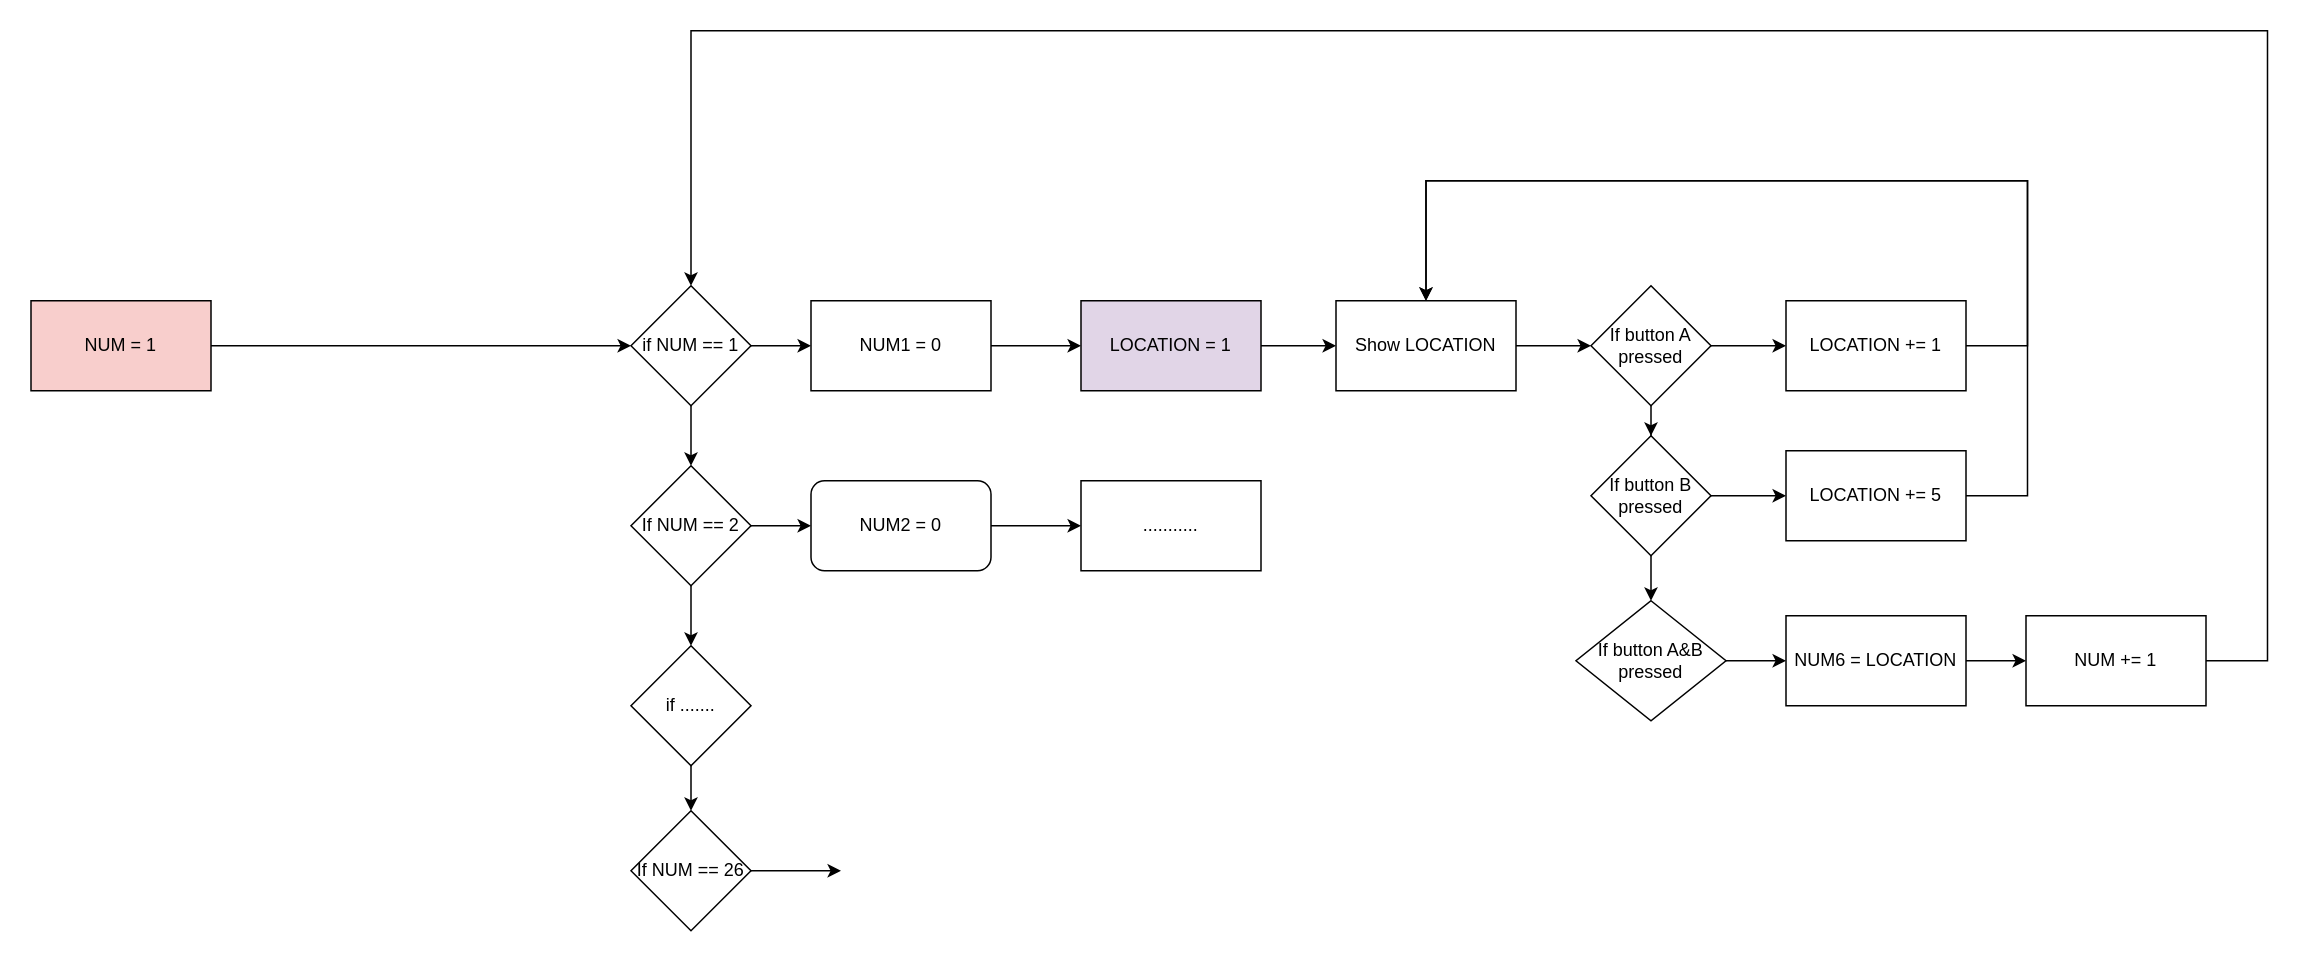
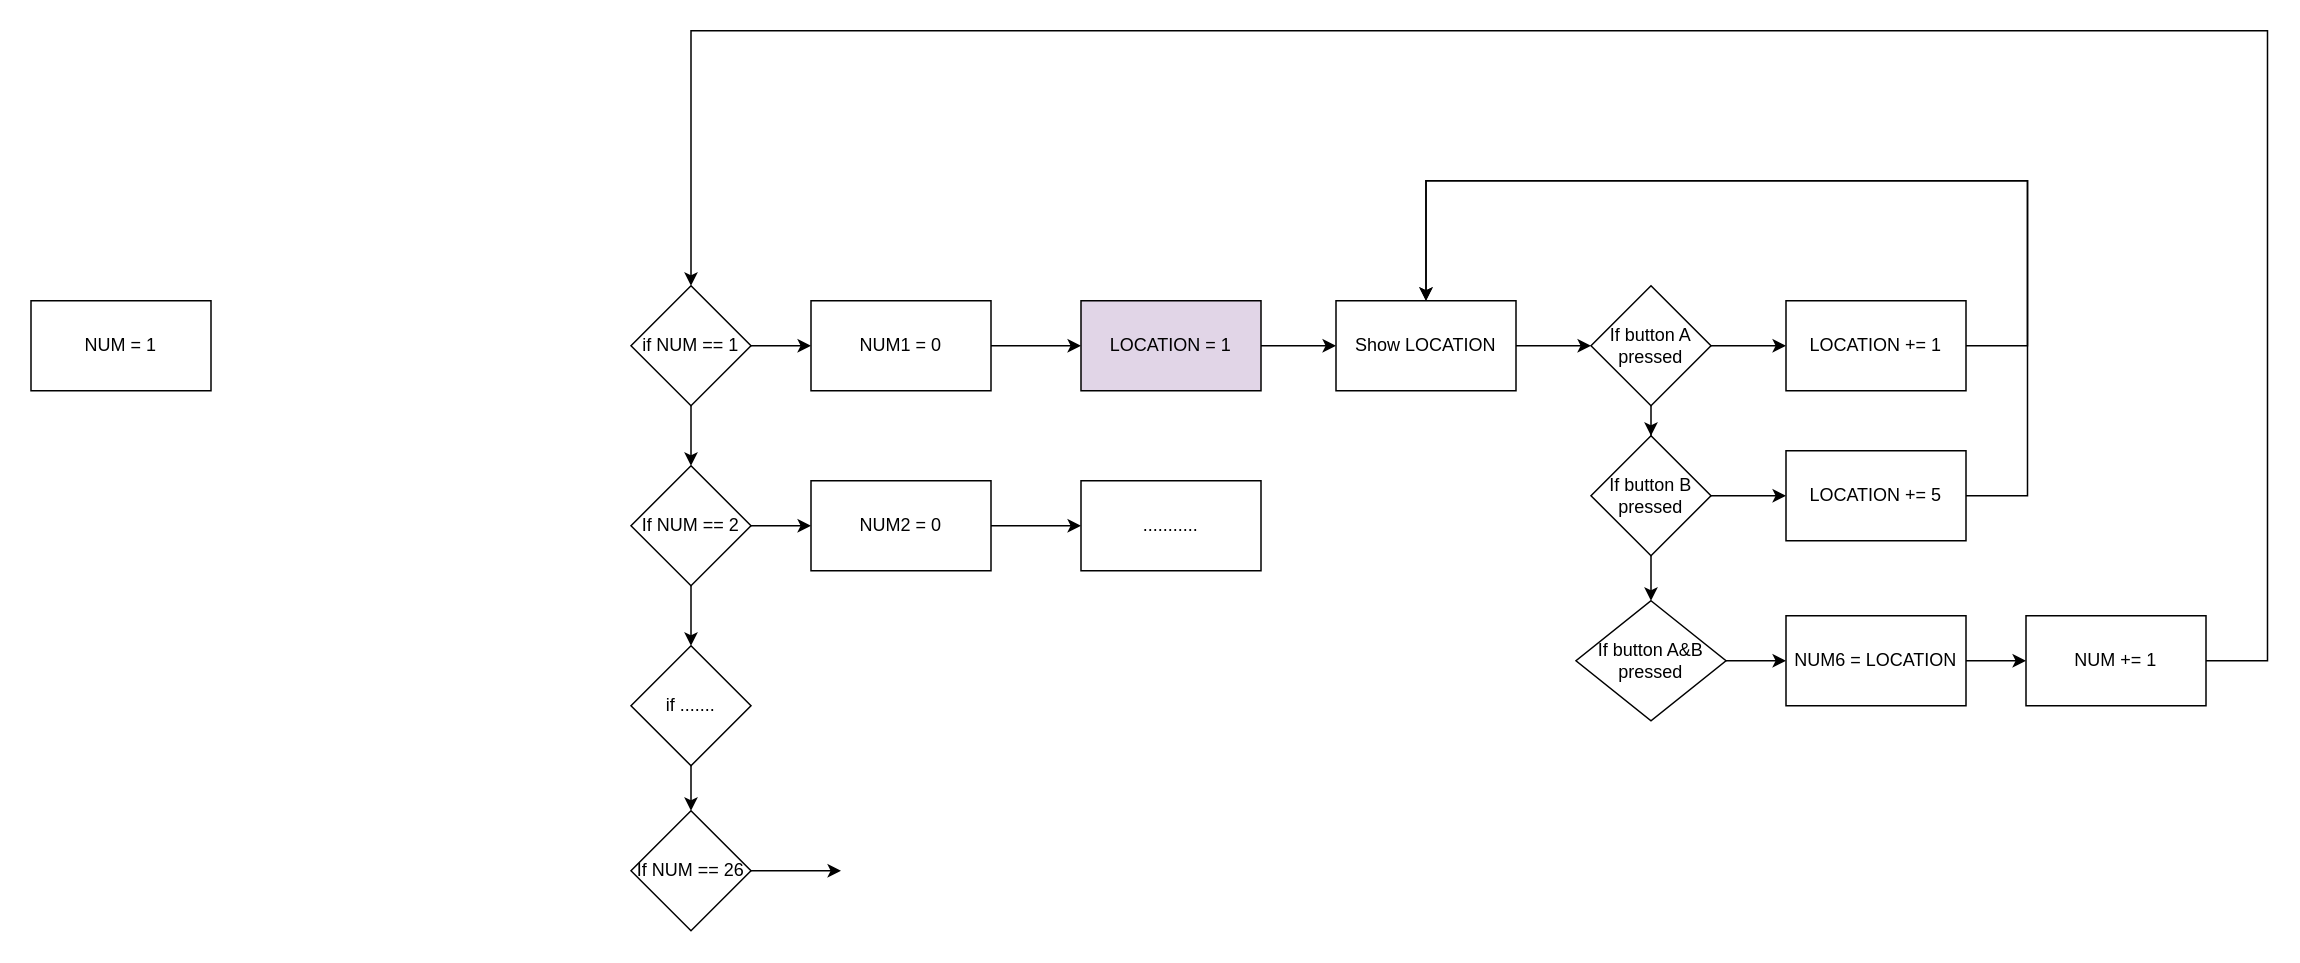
node "NUM = 1": fillcolor #f8cecc -> #ffffff
edge "NUM = 1" -> "if NUM == 1": removed
node "NUM2 = 0": shape rounded rectangle -> rectangle
